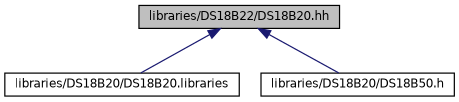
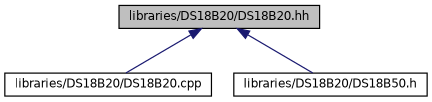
node "libraries/DS18B22/DS18B20.hh": label "libraries/DS18B22/DS18B20.hh" -> "libraries/DS18B20/DS18B20.hh"
node "libraries/DS18B20/DS18B20.libraries": label "libraries/DS18B20/DS18B20.libraries" -> "libraries/DS18B20/DS18B20.cpp"
